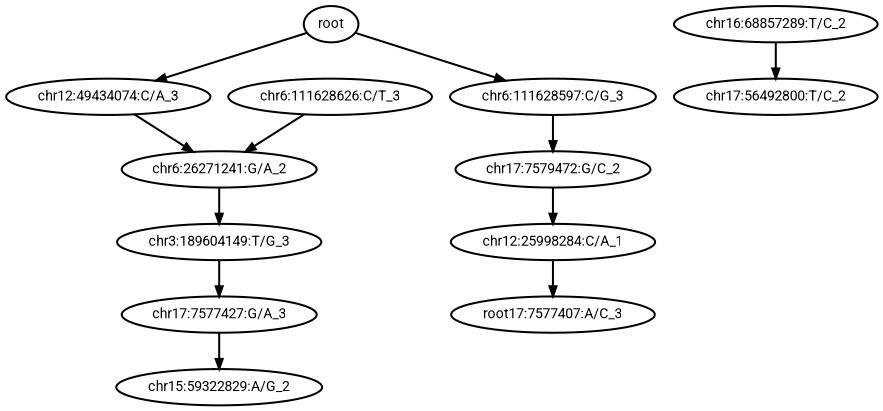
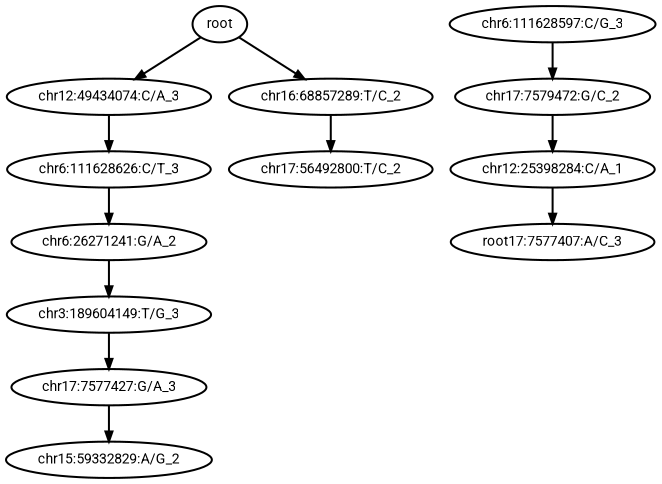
edge "root" -> "chr6:111628597:C/G_3": now "root" -> "chr16:68857289:T/C_2"
edge "chr12:49434074:C/A_3" -> "chr6:26271241:G/A_2": now "chr12:49434074:C/A_3" -> "chr6:111628626:C/T_3"
node "chr12:25998284:C/A_1": label "chr12:25998284:C/A_1" -> "chr12:25398284:C/A_1"
node "chr15:59322829:A/G_2": label "chr15:59322829:A/G_2" -> "chr15:59332829:A/G_2"
